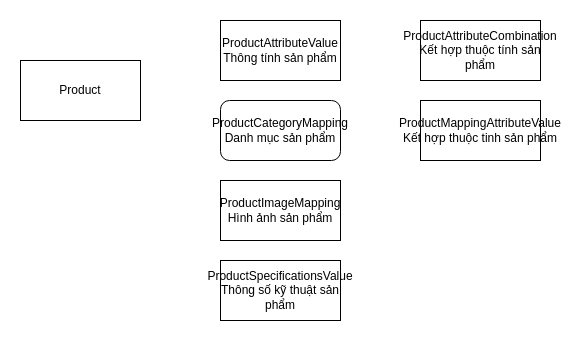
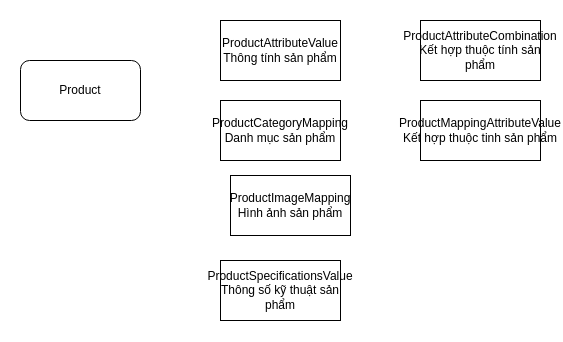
node "Product": shape rectangle -> rounded rectangle
node "ProductCategoryMapping Danh mục sản phẩm": shape rounded rectangle -> rectangle
node "ProductImageMapping Hình ảnh sản phẩm": moved (281, 211) -> (291, 206)
